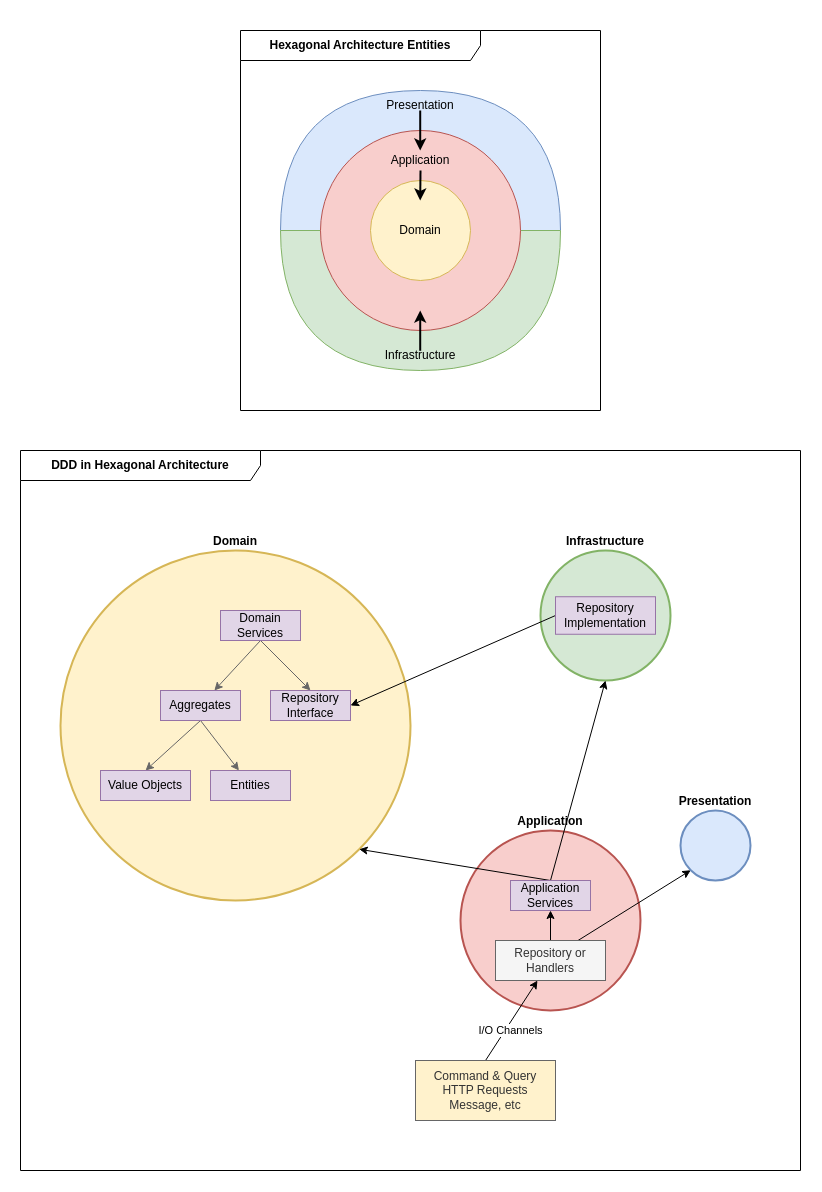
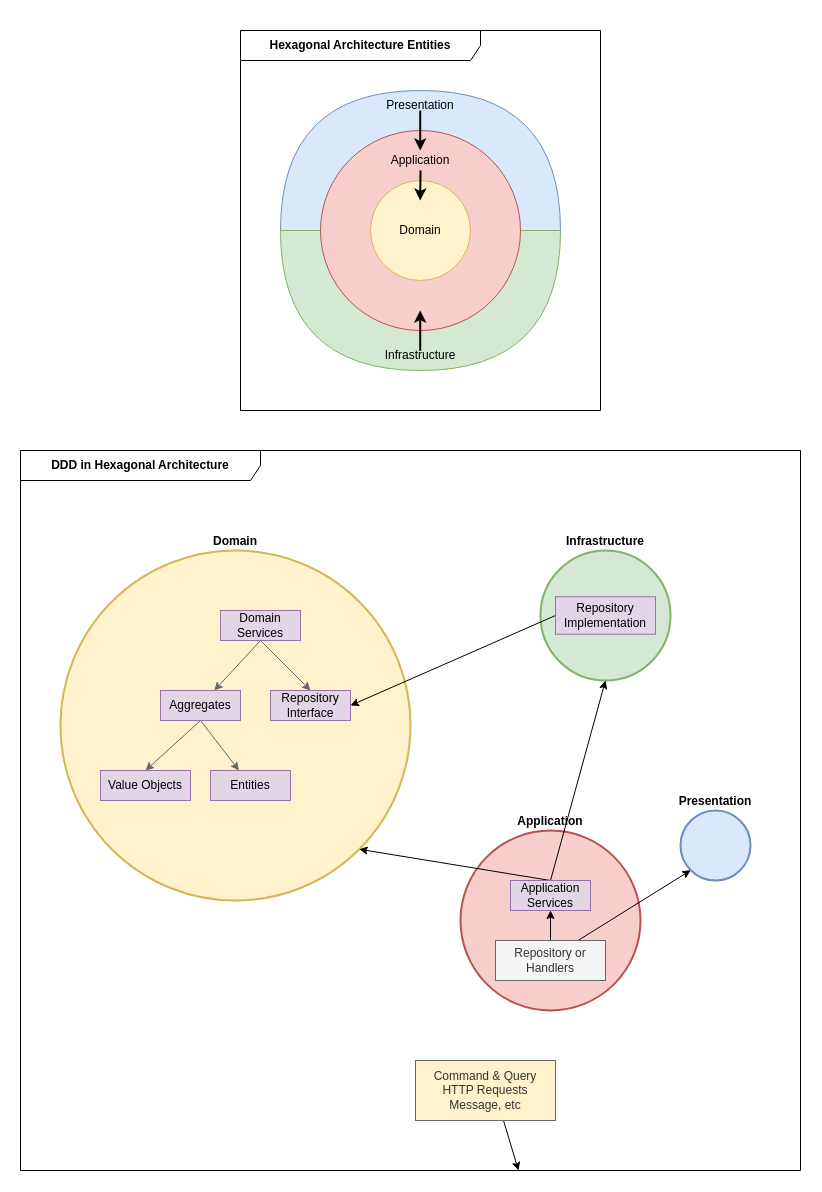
edge "Command & Query HTTP Requests Message, etc" -> "Repository or Handlers": now "Command & Query HTTP Requests Message, etc" -> "DDD in Hexagonal Architecture"
